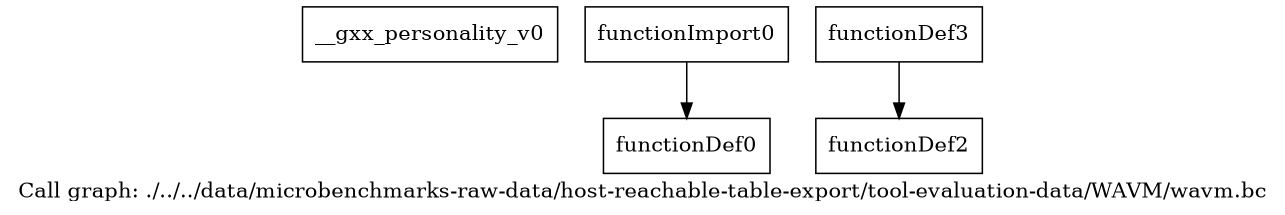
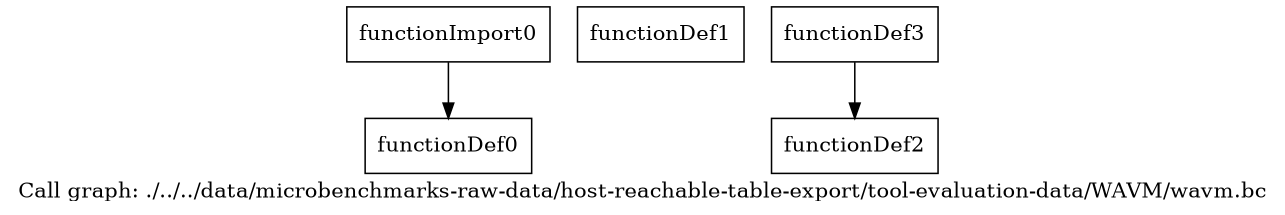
node "__gxx_personality_v0": removed
node "functionDef1": added
